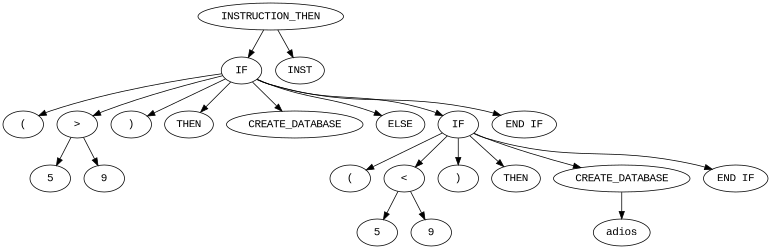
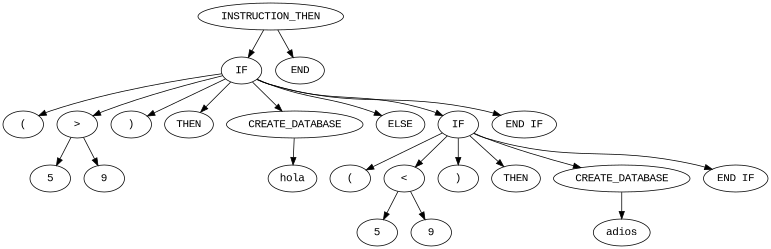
node "INST": label "INST" -> "END"
node "hola": added
